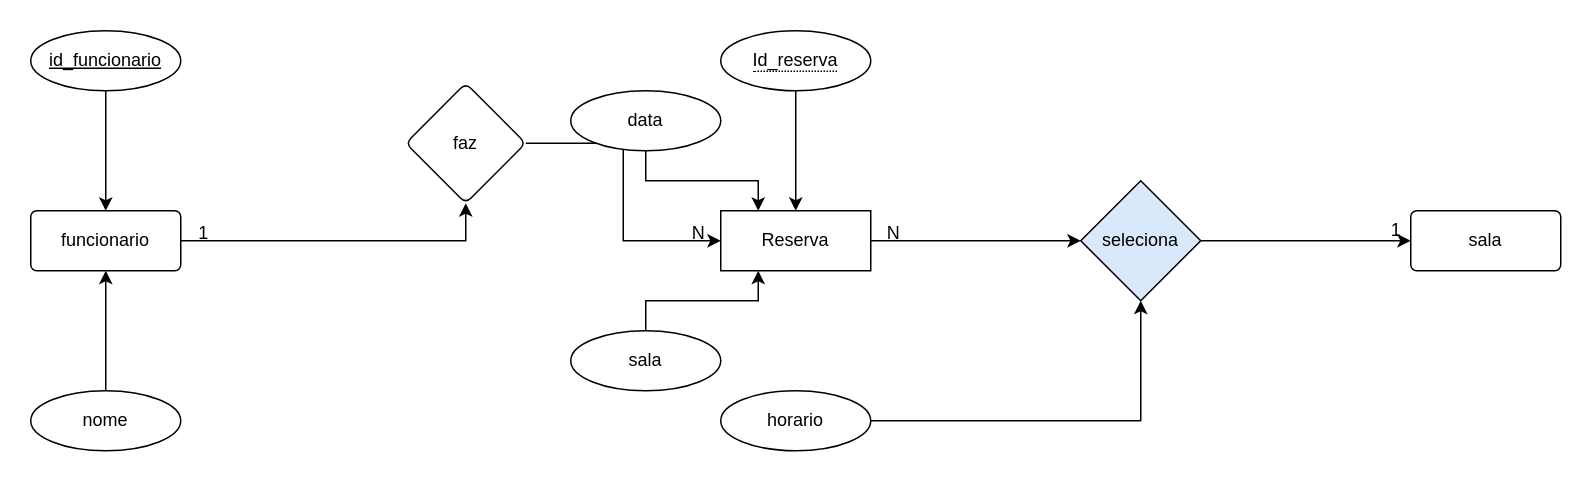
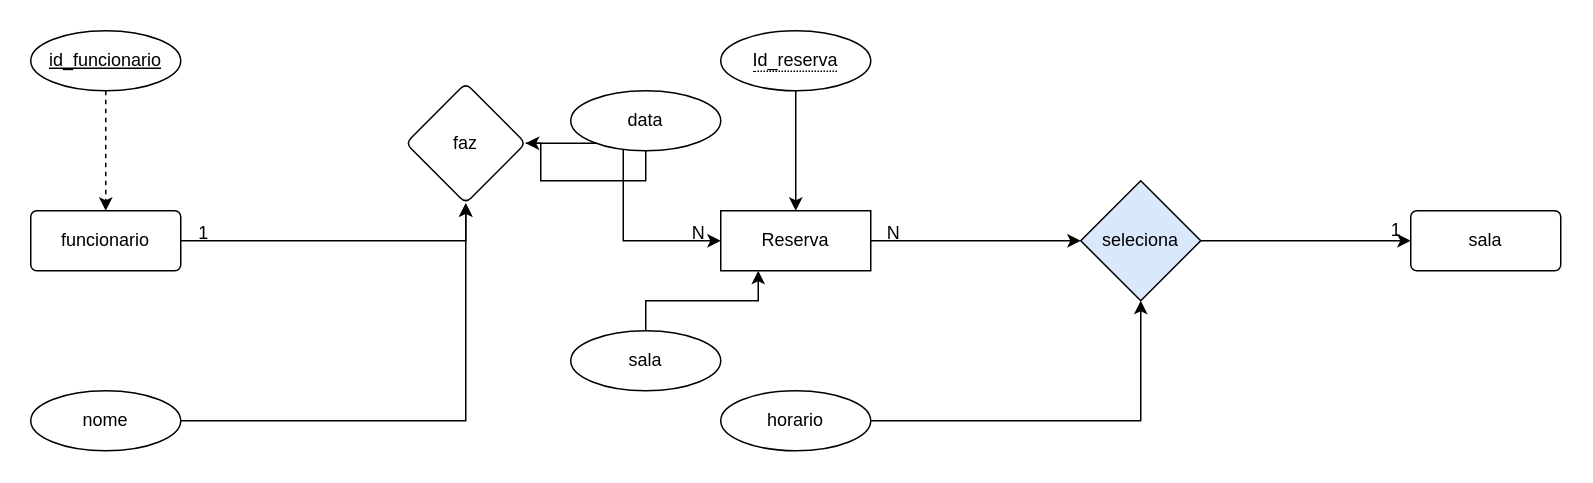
edge "id_funcionario" -> "funcionario": style solid -> dashed
edge "data" -> "Reserva": now "data" -> "faz"
edge "nome" -> "funcionario": now "nome" -> "faz"
